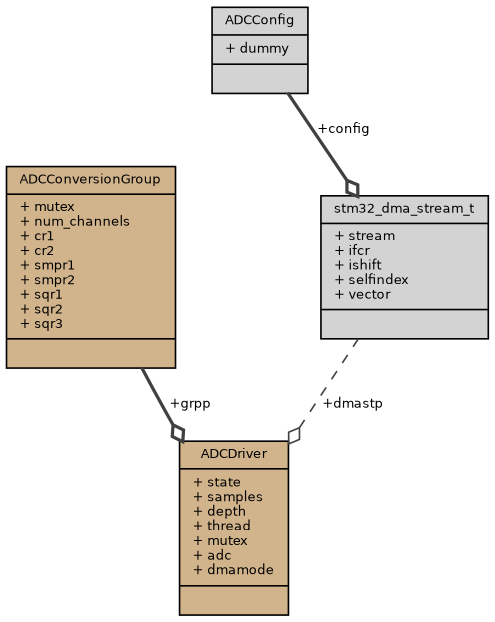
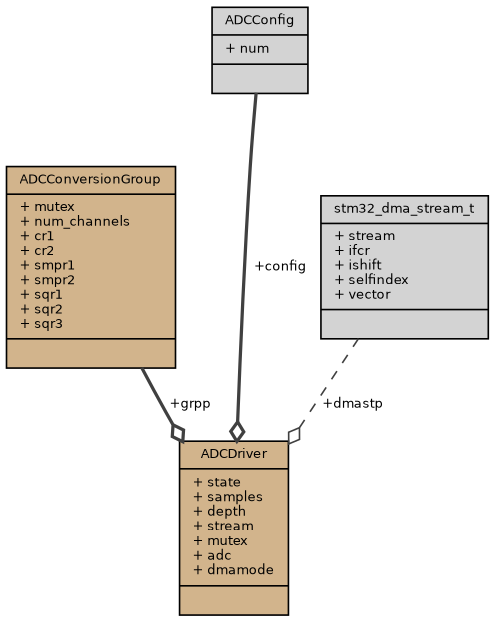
node "ADCConfig": text "+ dummy" -> "+ num"
edge "ADCConfig" -> "stm32_dma_stream_t": now "ADCConfig" -> "ADCDriver"
node "ADCDriver": text "+ thread" -> "+ stream"
